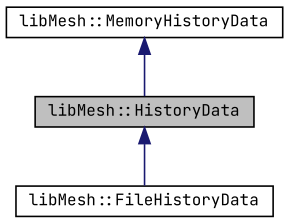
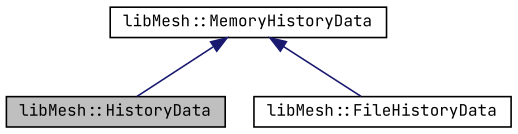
edge "libMesh::FileHistoryData" -> "libMesh::HistoryData": now "libMesh::FileHistoryData" -> "libMesh::MemoryHistoryData"
